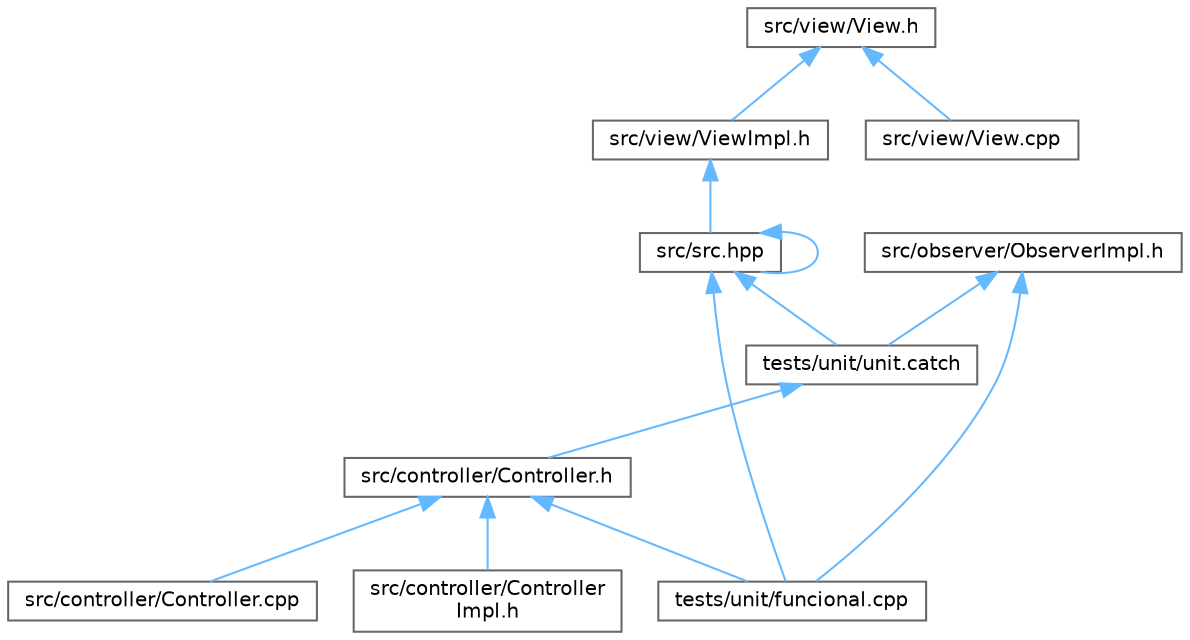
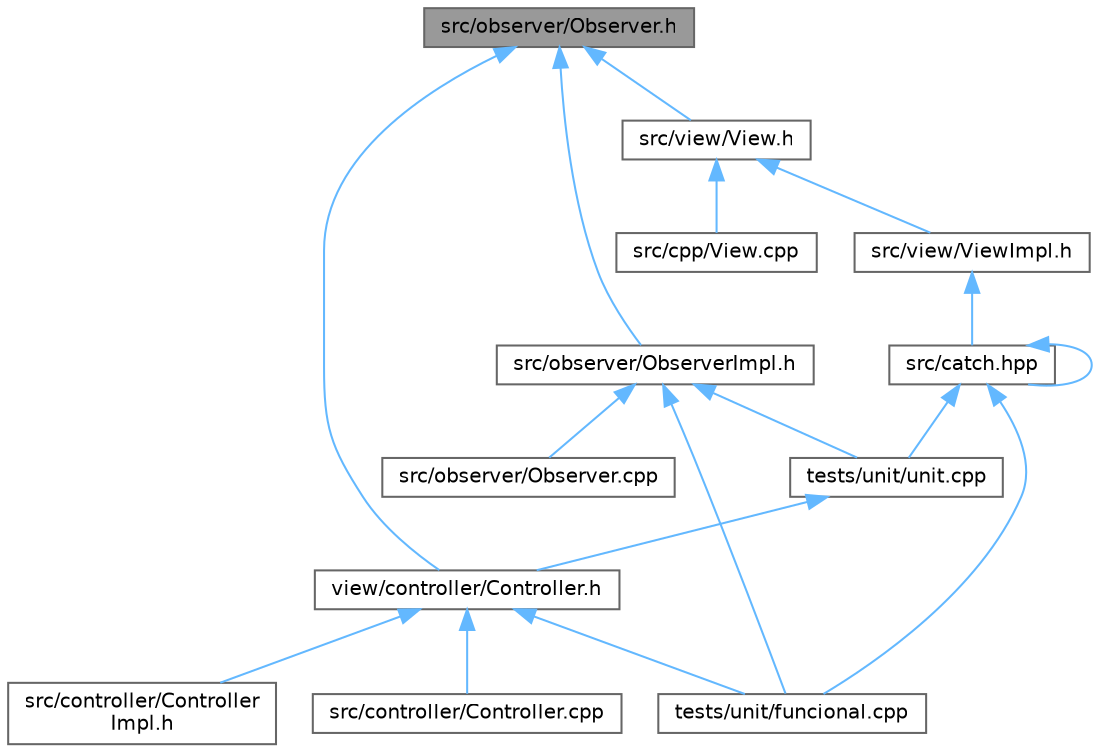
node "src/observer/Observer.h": added
node "src/view/View.cpp": label "src/view/View.cpp" -> "src/cpp/View.cpp"
node "src/src.hpp": label "src/src.hpp" -> "src/catch.hpp"
node "tests/unit/unit.catch": label "tests/unit/unit.catch" -> "tests/unit/unit.cpp"
node "src/controller/Controller.h": label "src/controller/Controller.h" -> "view/controller/Controller.h"
node "src/observer/Observer.cpp": added
